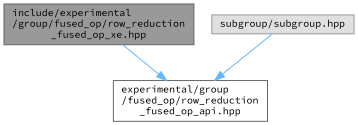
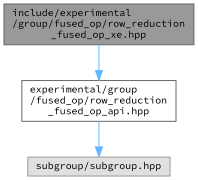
edge "subgroup/subgroup.hpp" -> "experimental/group /fused_op/row_reduction _fused_op_api.hpp": reversed
